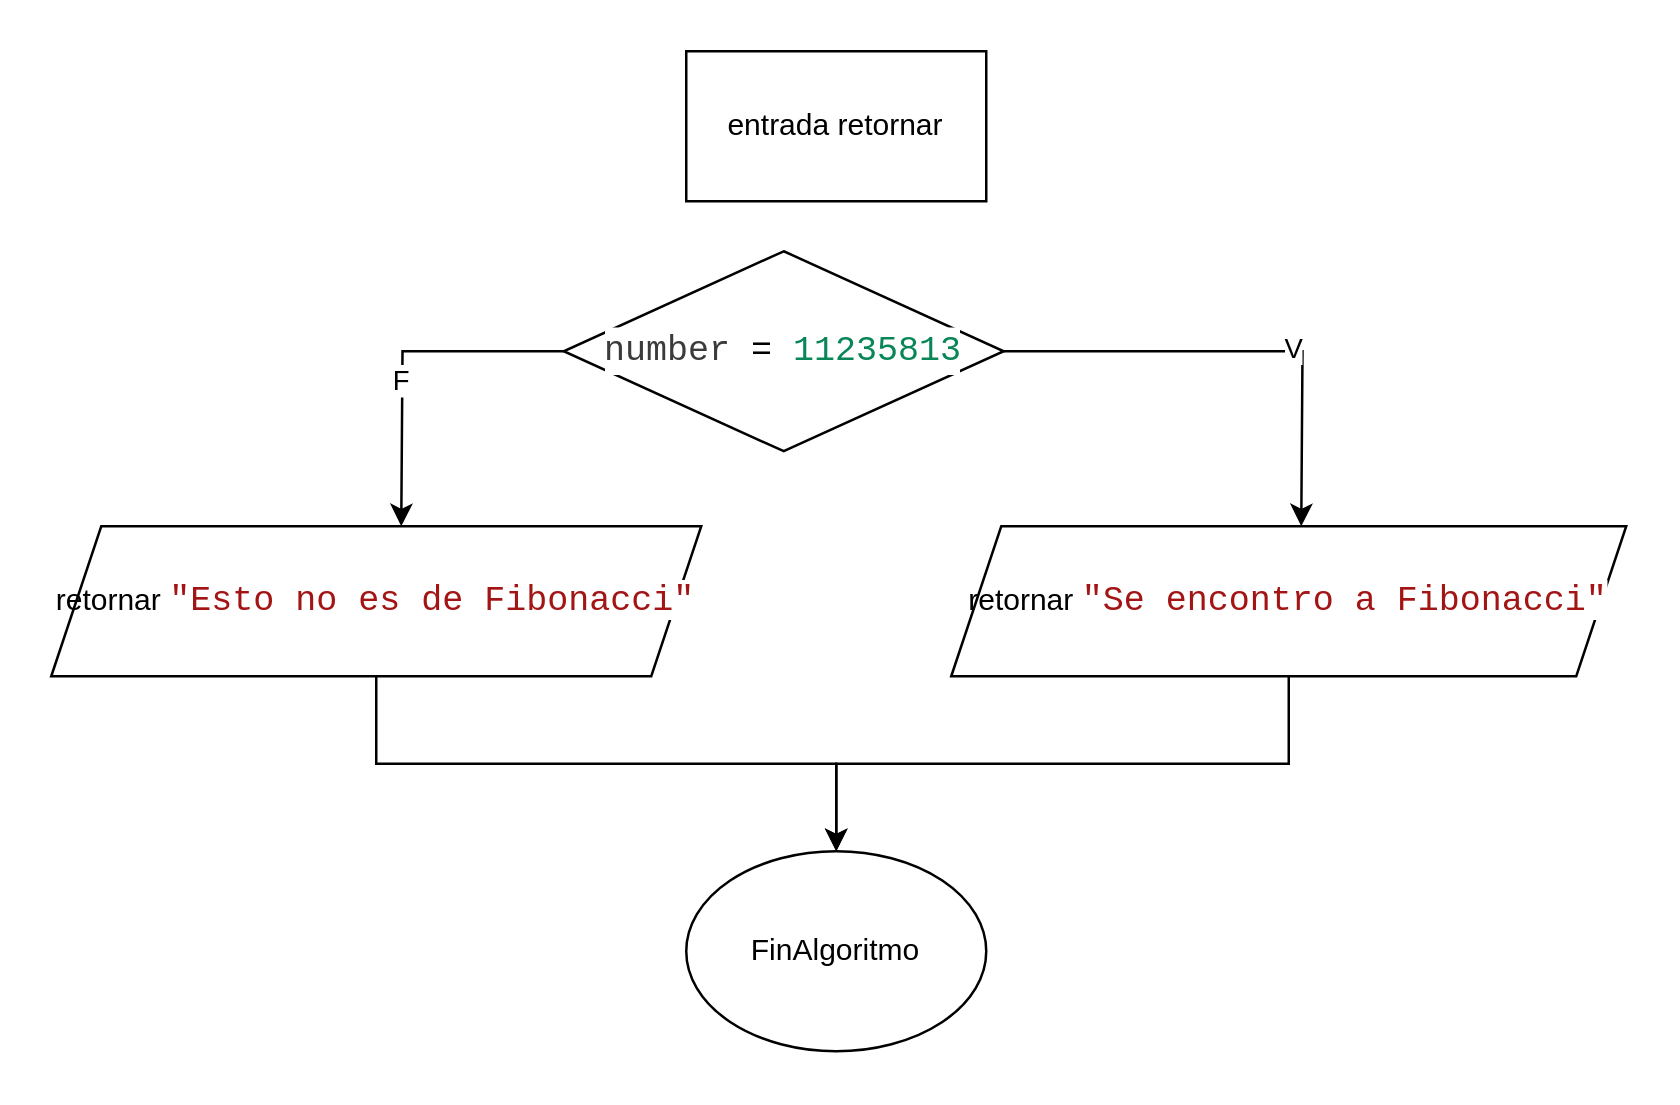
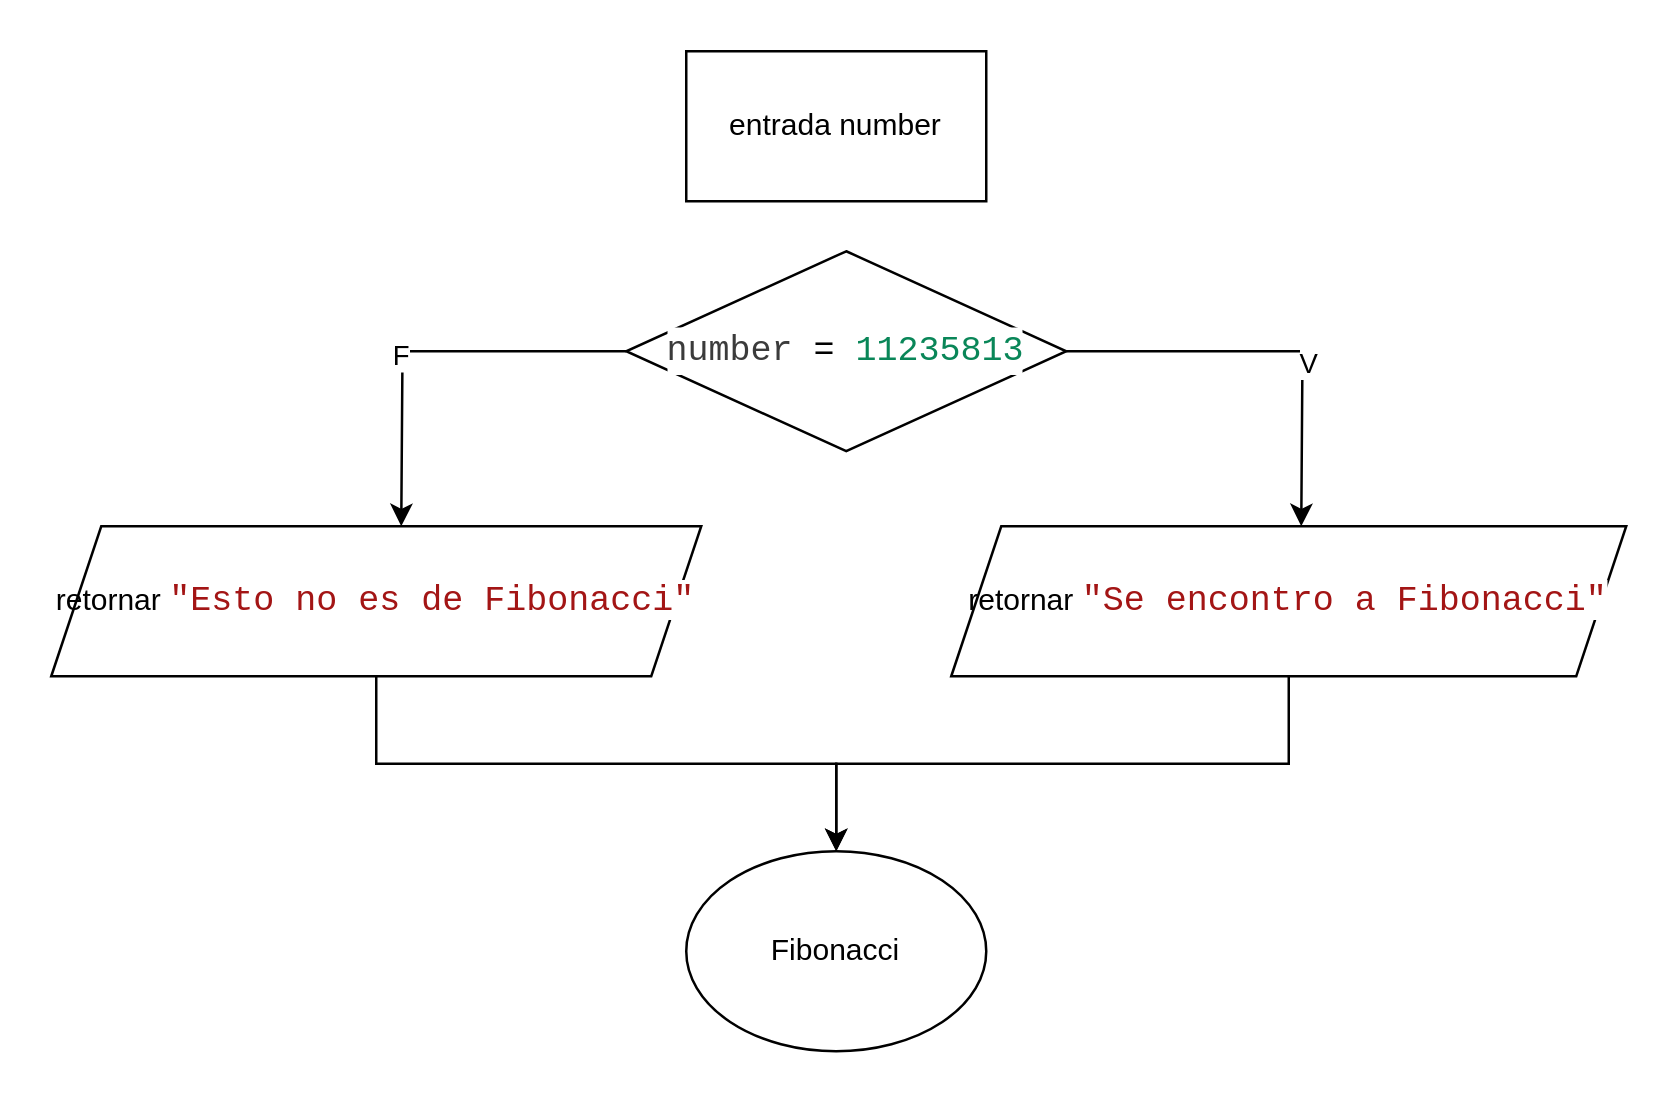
node "entrada retornar": label "entrada retornar" -> "entrada number"
node "number = 11235813": moved (784, 351) -> (846, 351)
node "FinAlgoritmo": label "FinAlgoritmo" -> "Fibonacci"
